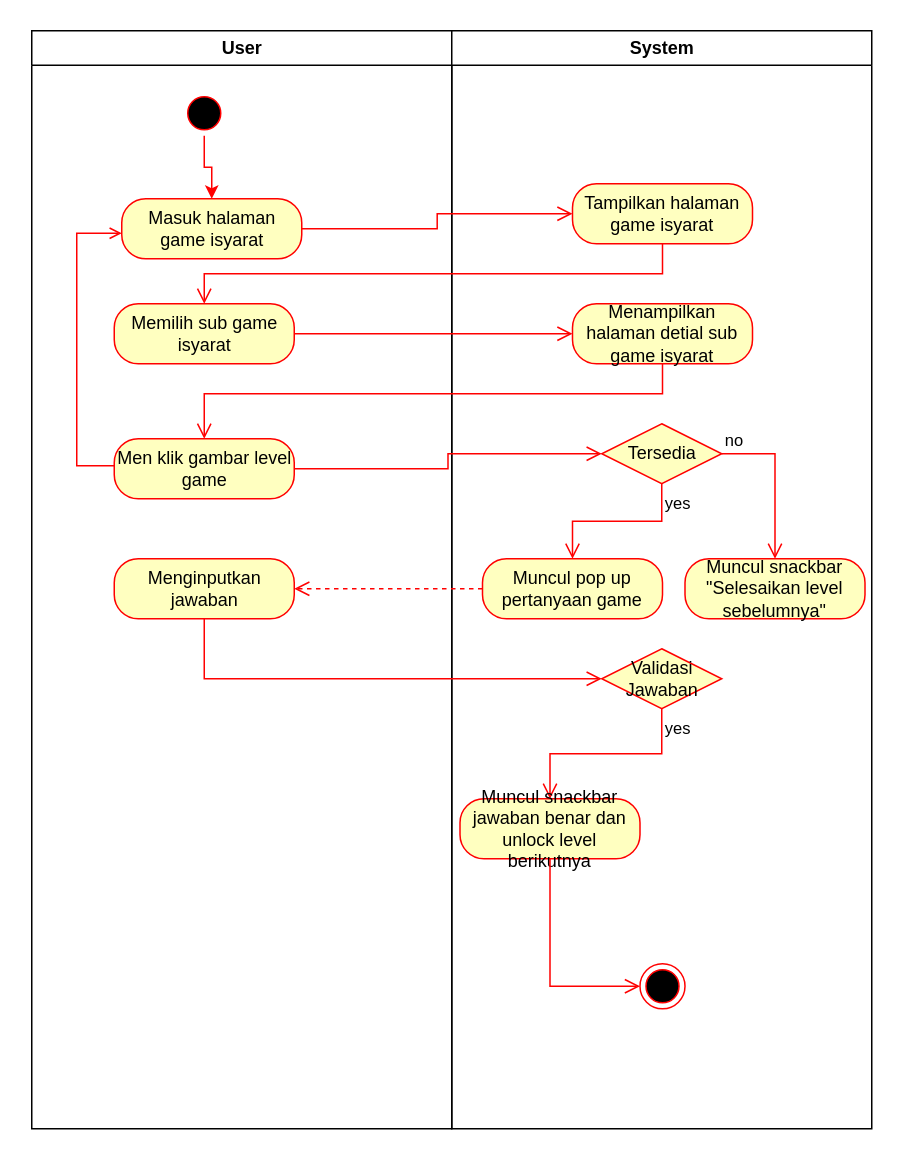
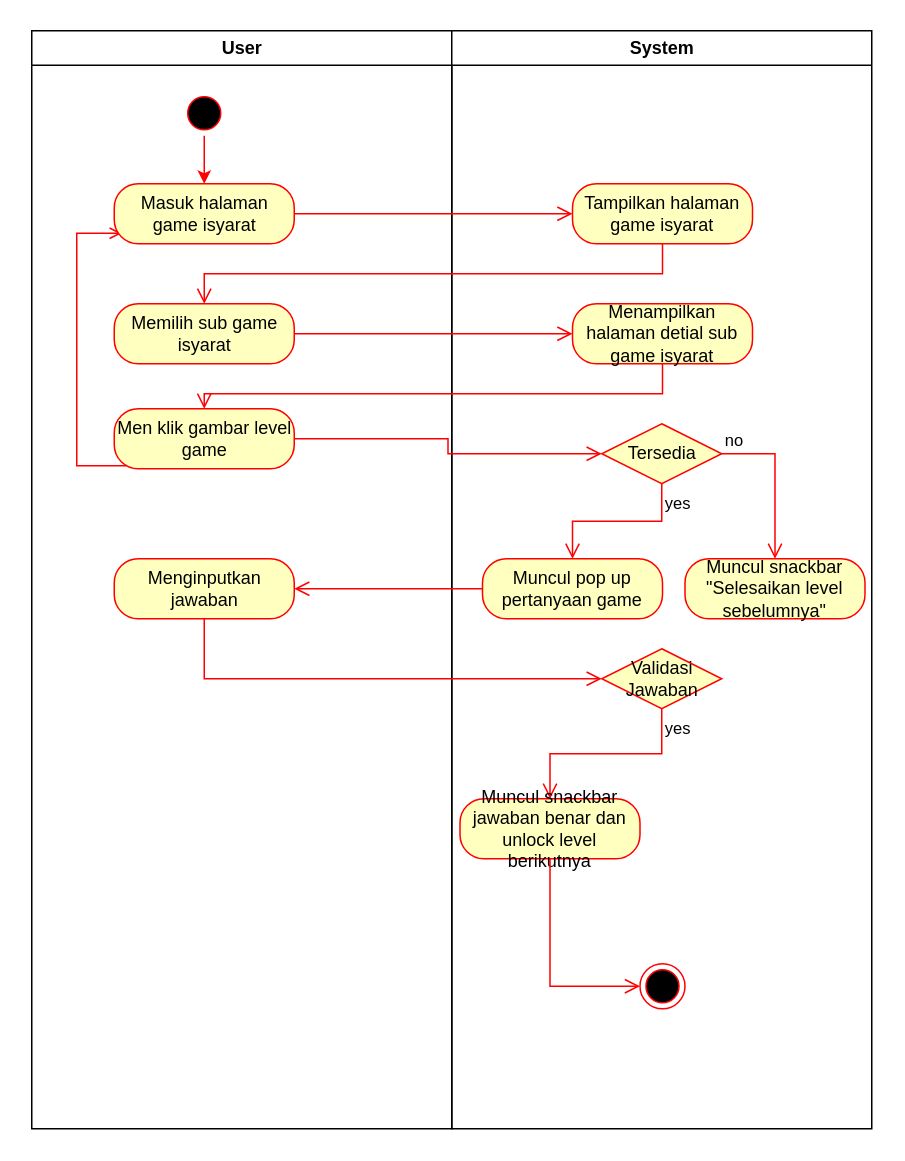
node "Masuk halaman game isyarat": moved (212, 229) -> (204, 214)
node "Men klik gambar level game": moved (204, 469) -> (204, 439)
edge "Muncul pop up pertanyaan game" -> "Menginputkan jawaban": style dashed -> solid
